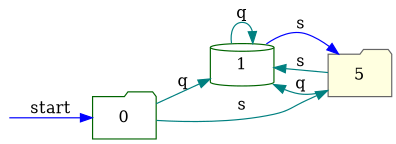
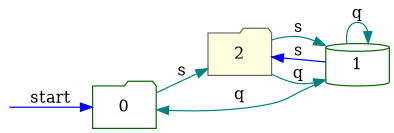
node "5": label "5" -> "2"
edge "0" -> "1": reversed
